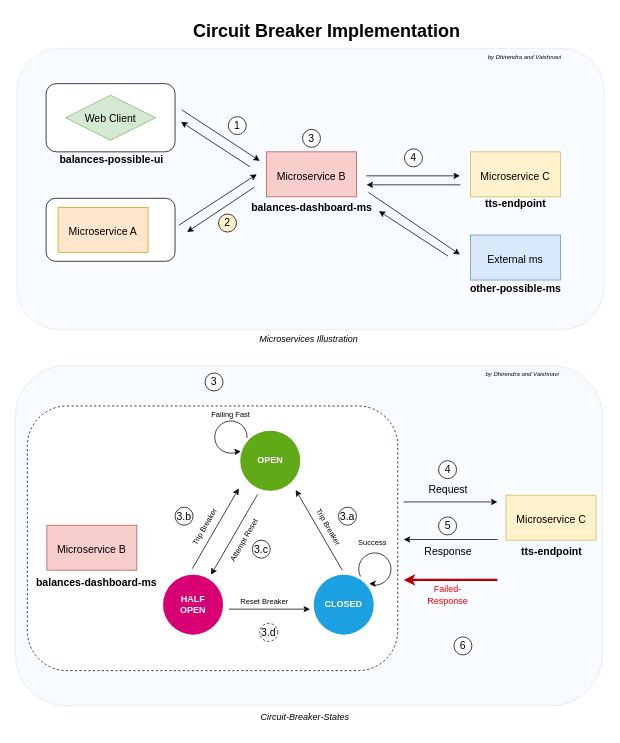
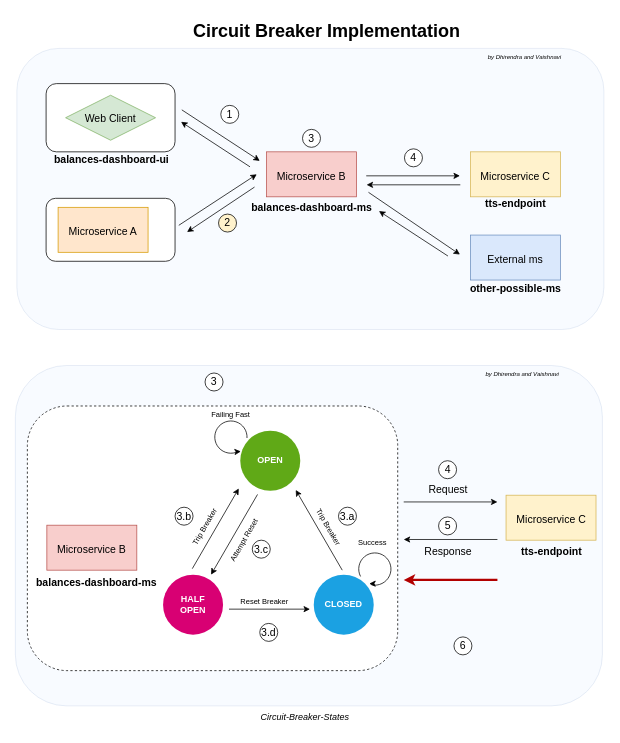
node "1": moved (237, 126) -> (230, 114)
node "balances-possible-ui": label "balances-possible-ui" -> "balances-dashboard-ui"
node "Microservices Illustration": removed
node "Failed-Response": removed
node "3.d": style dashed -> solid
